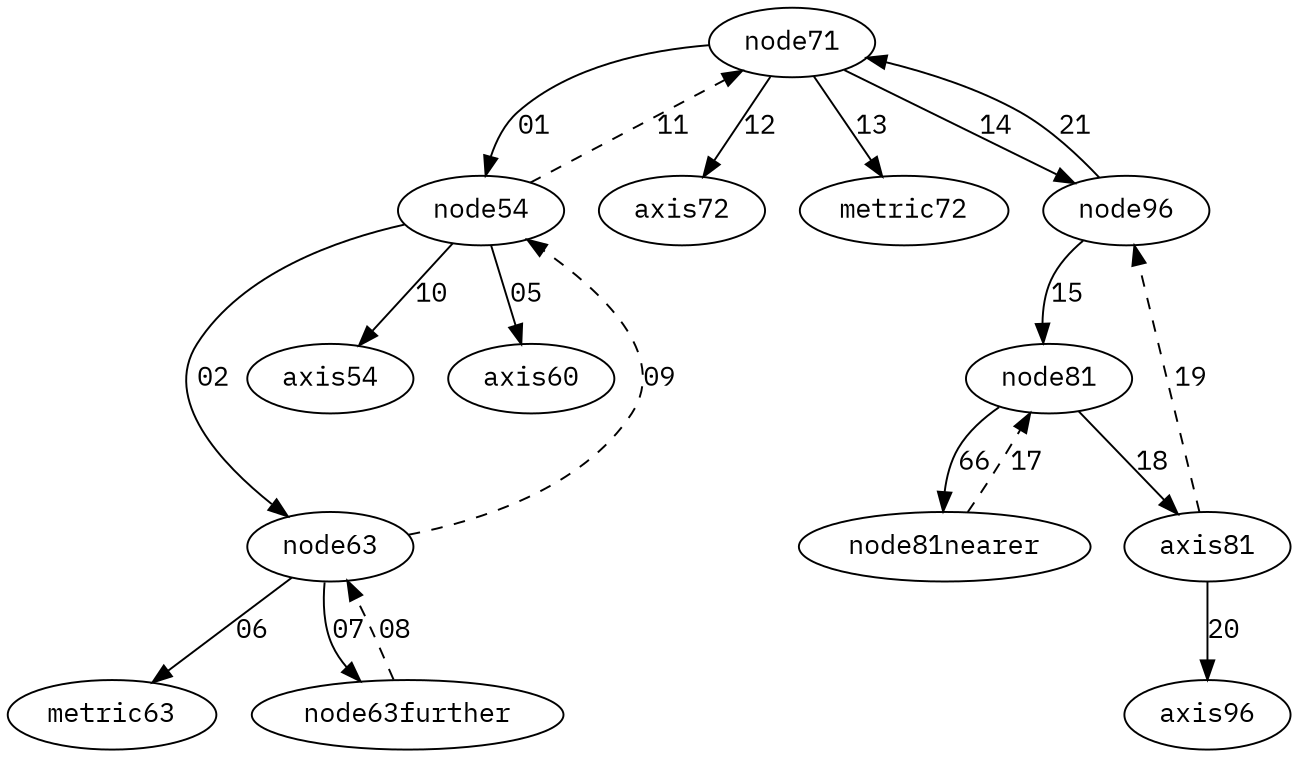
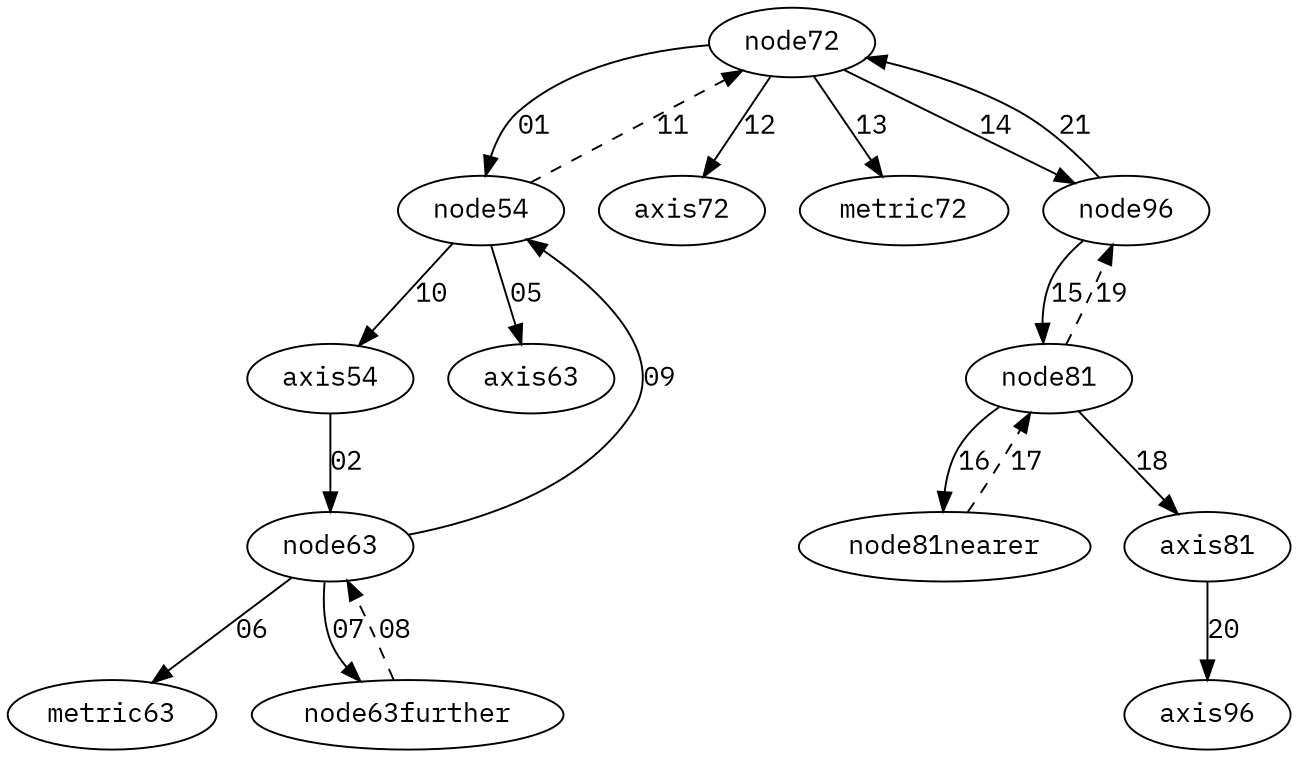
node "node71": label "node71" -> "node72"
edge "node54" -> "node63": now "axis54" -> "node63"
node "axis60": label "axis60" -> "axis63"
edge "axis81" -> "node96": now "node81" -> "node96"
edge "node63" -> "node54": style dashed -> solid
edge "node81" -> "node81nearer": label "66" -> "16"
